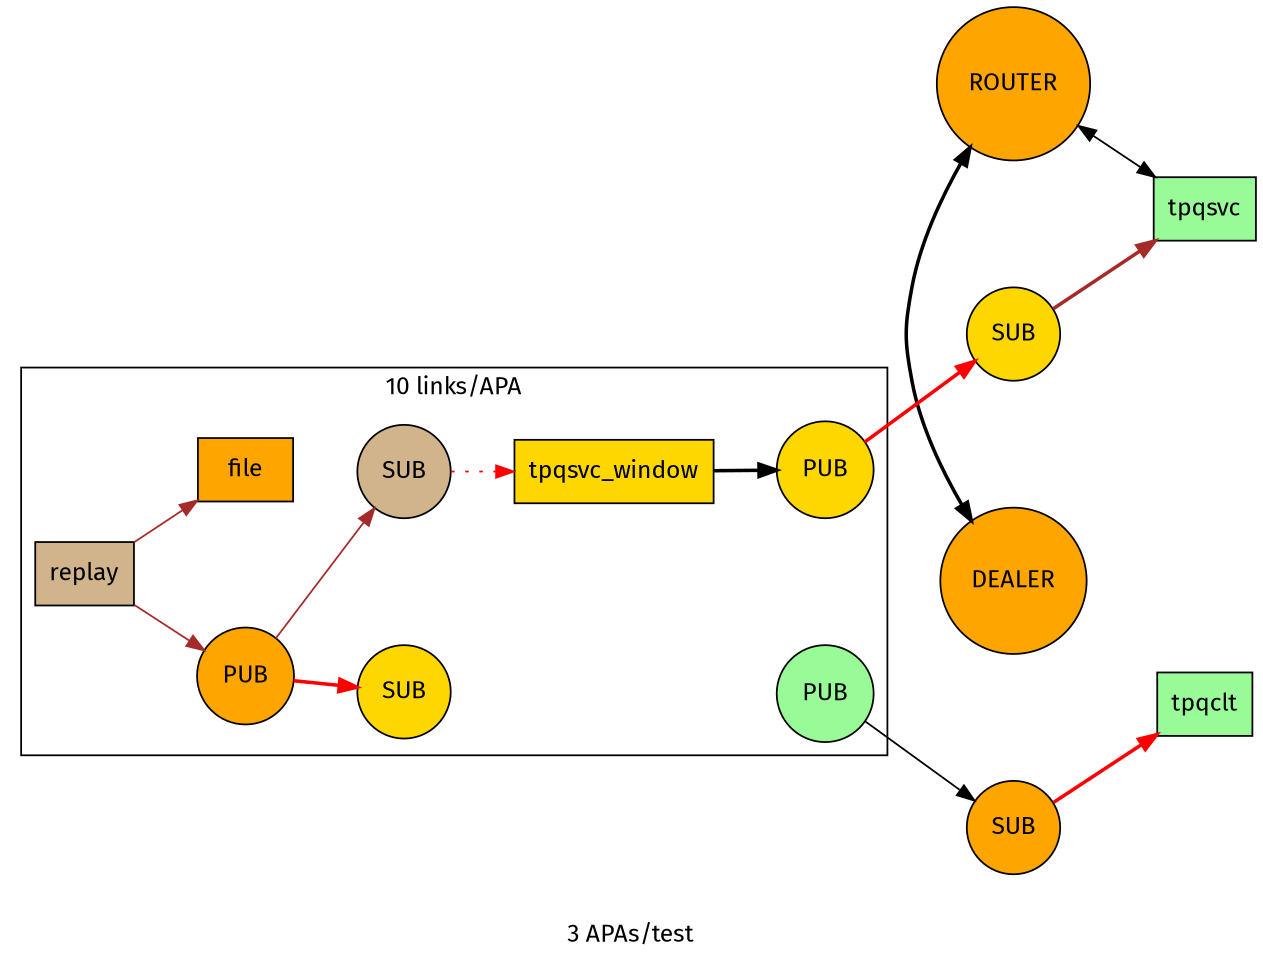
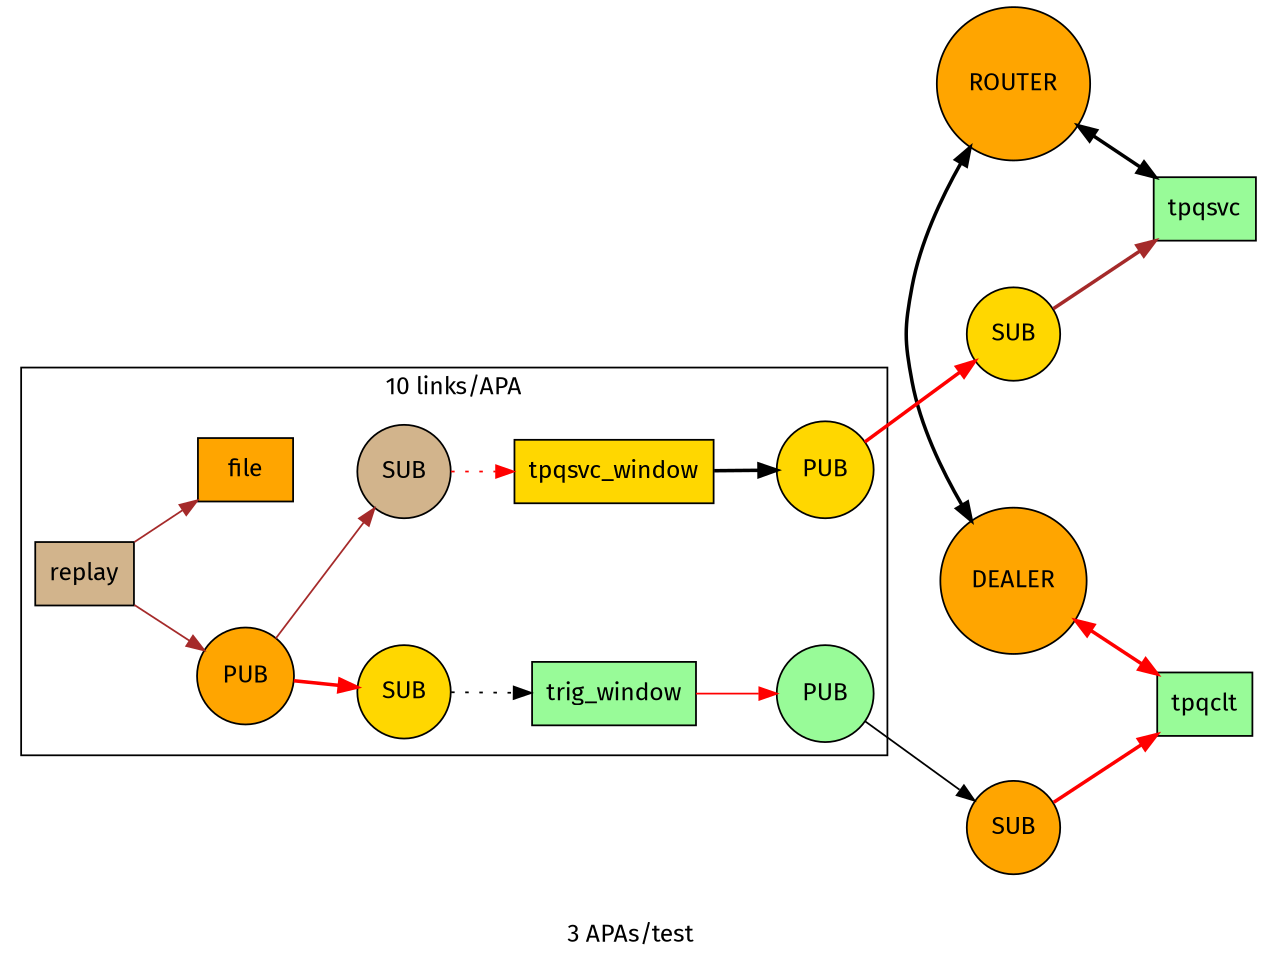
edge "ROUTER" -- "tpqsvc": style solid -> bold
edge "DEALER" -- "tpqclt": added
node "trig_window": added
